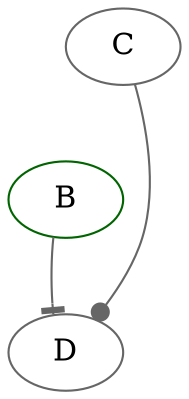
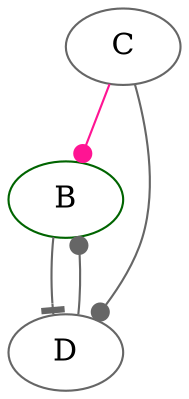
edge "C" -> "B": added
edge "D" -> "B": added
